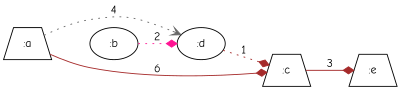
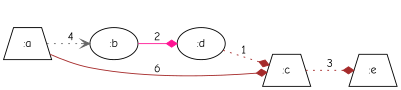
edge ":a" -> ":d": now ":a" -> ":b"
edge ":b" -> ":d": style dotted -> solid
edge ":c" -> ":e": style solid -> dotted
